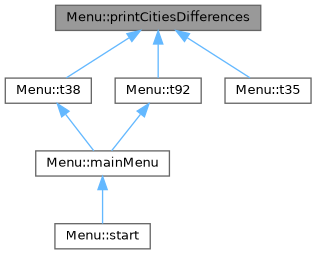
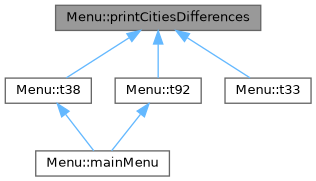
node "Menu::t35": label "Menu::t35" -> "Menu::t33"
node "Menu::start": removed
